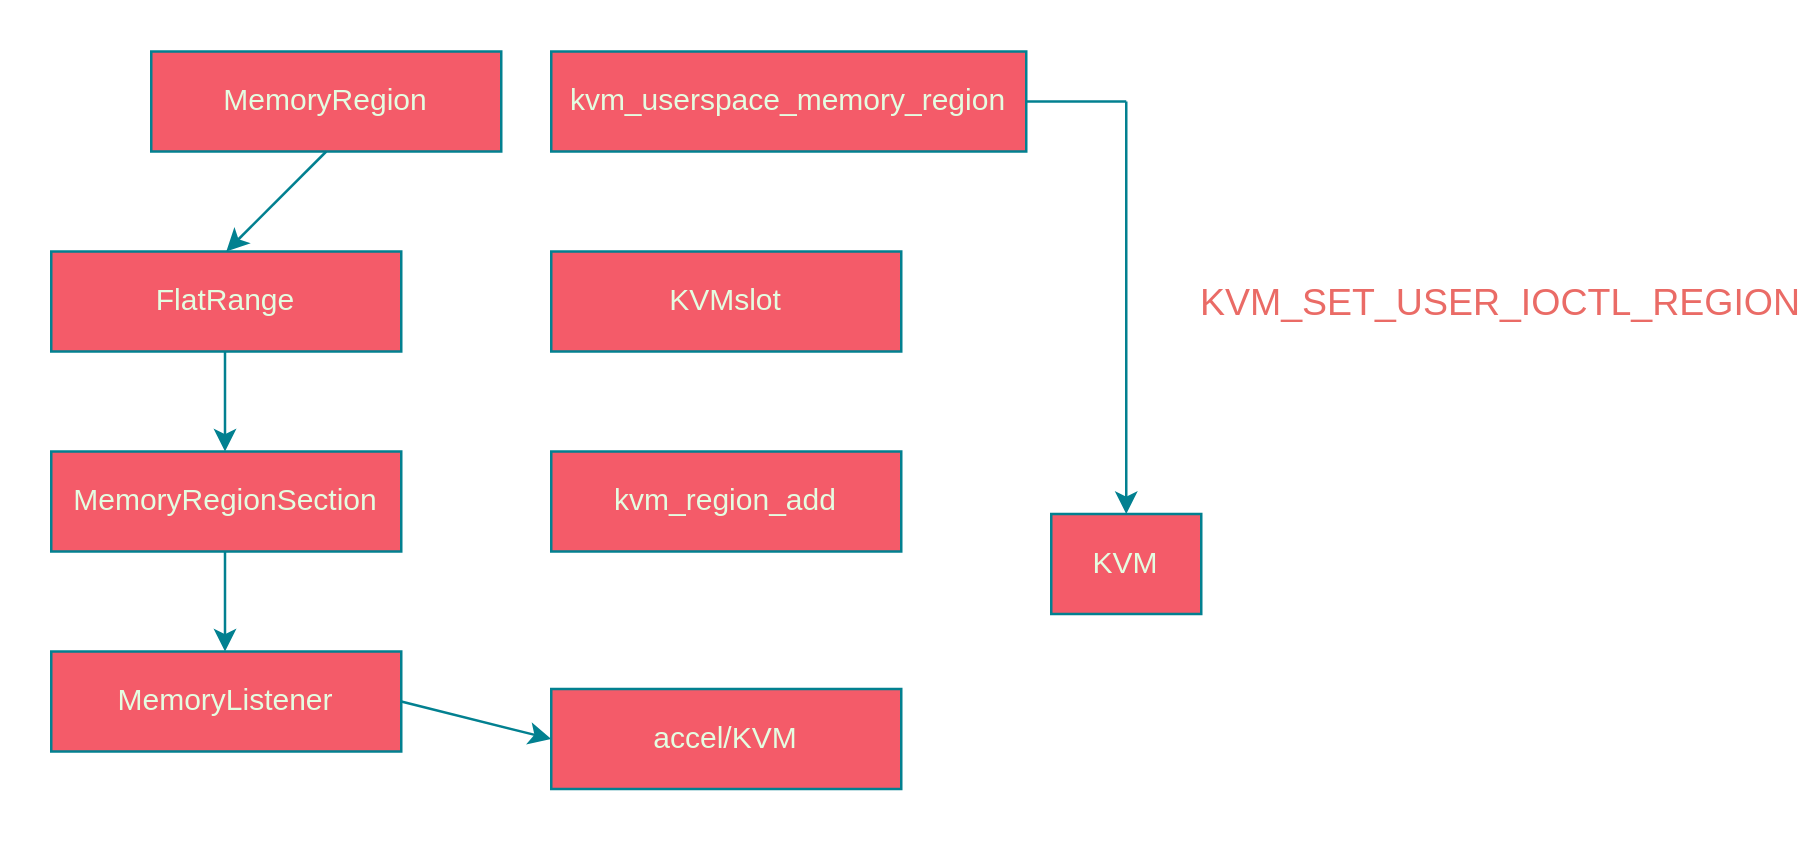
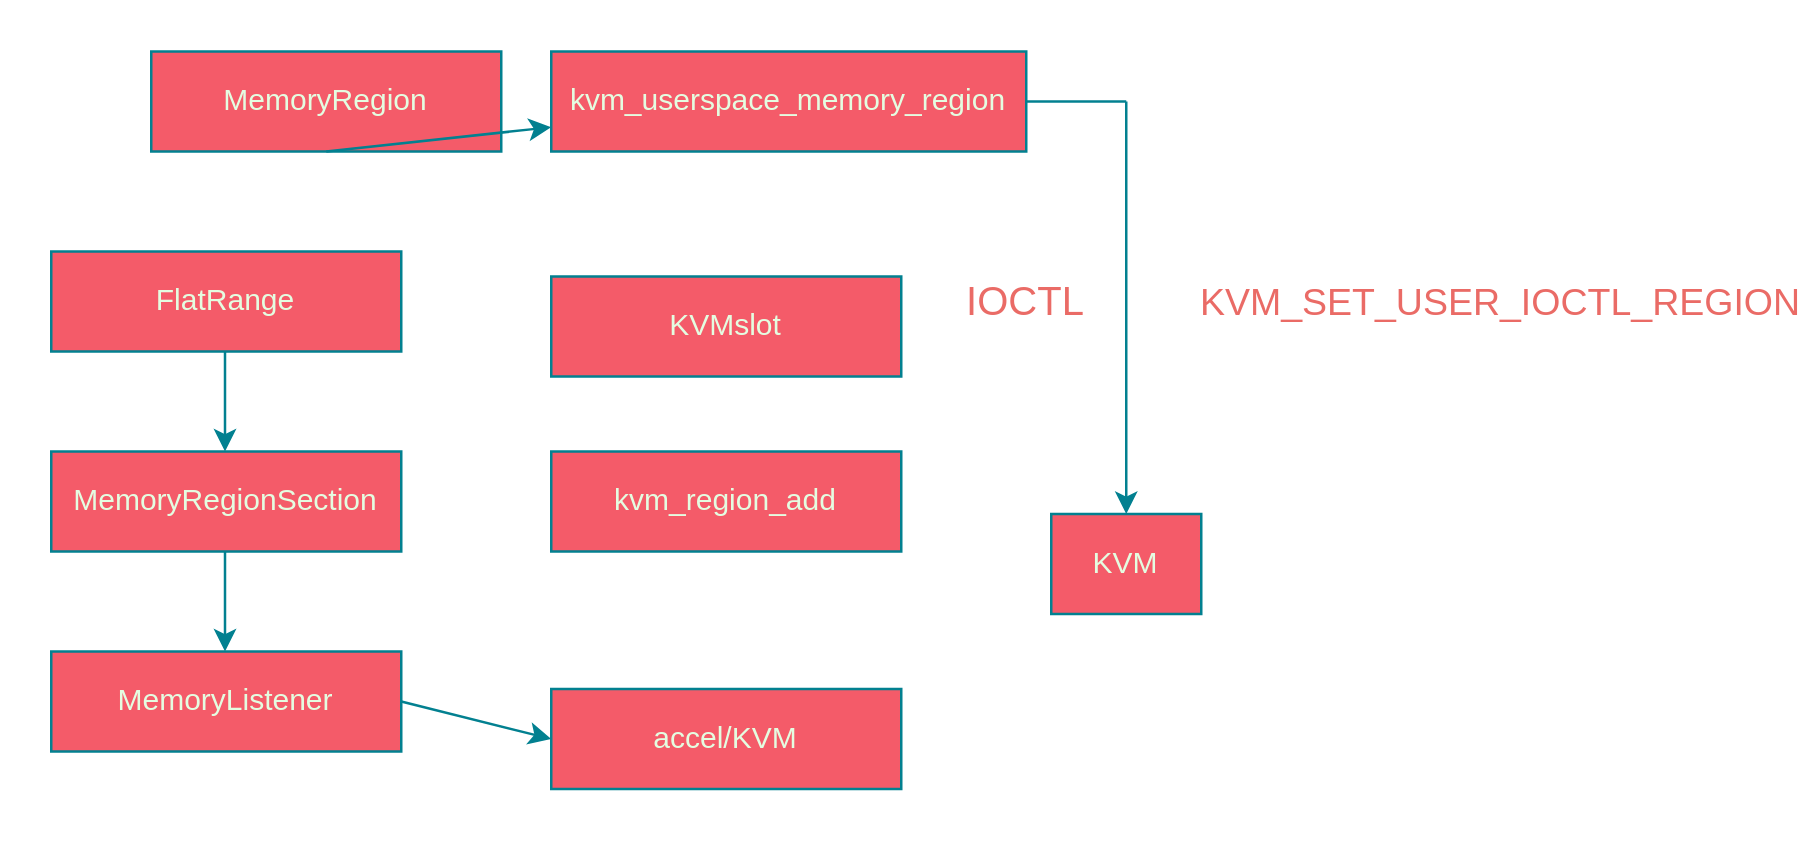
edge "MemoryRegion" -> "FlatRange": now "MemoryRegion" -> "kvm_userspace_memory_region"
node "KVMslot": moved (726, 301) -> (726, 326)
node "IOCTL": added
